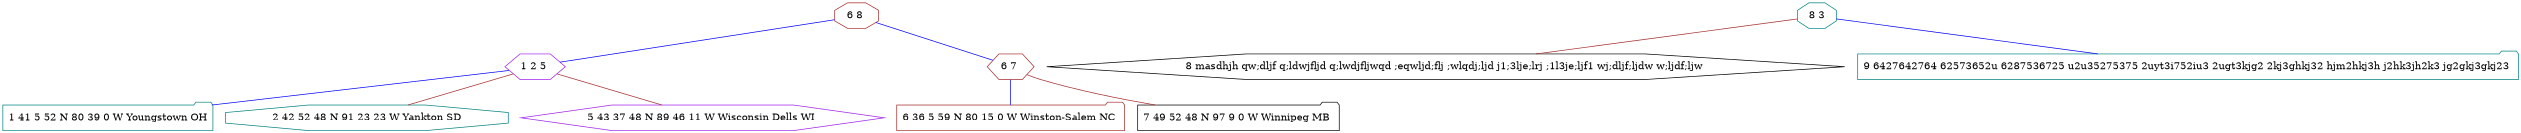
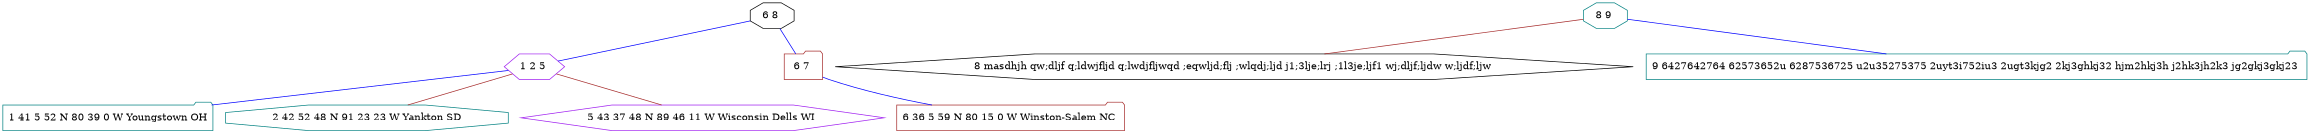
node "6 8": color brown -> black
node "8 3": label "8 3" -> "8 9"
node "6 7": shape hexagon -> folder
node "7 49 52 48 N 97 9 0 W Winnipeg MB": removed
